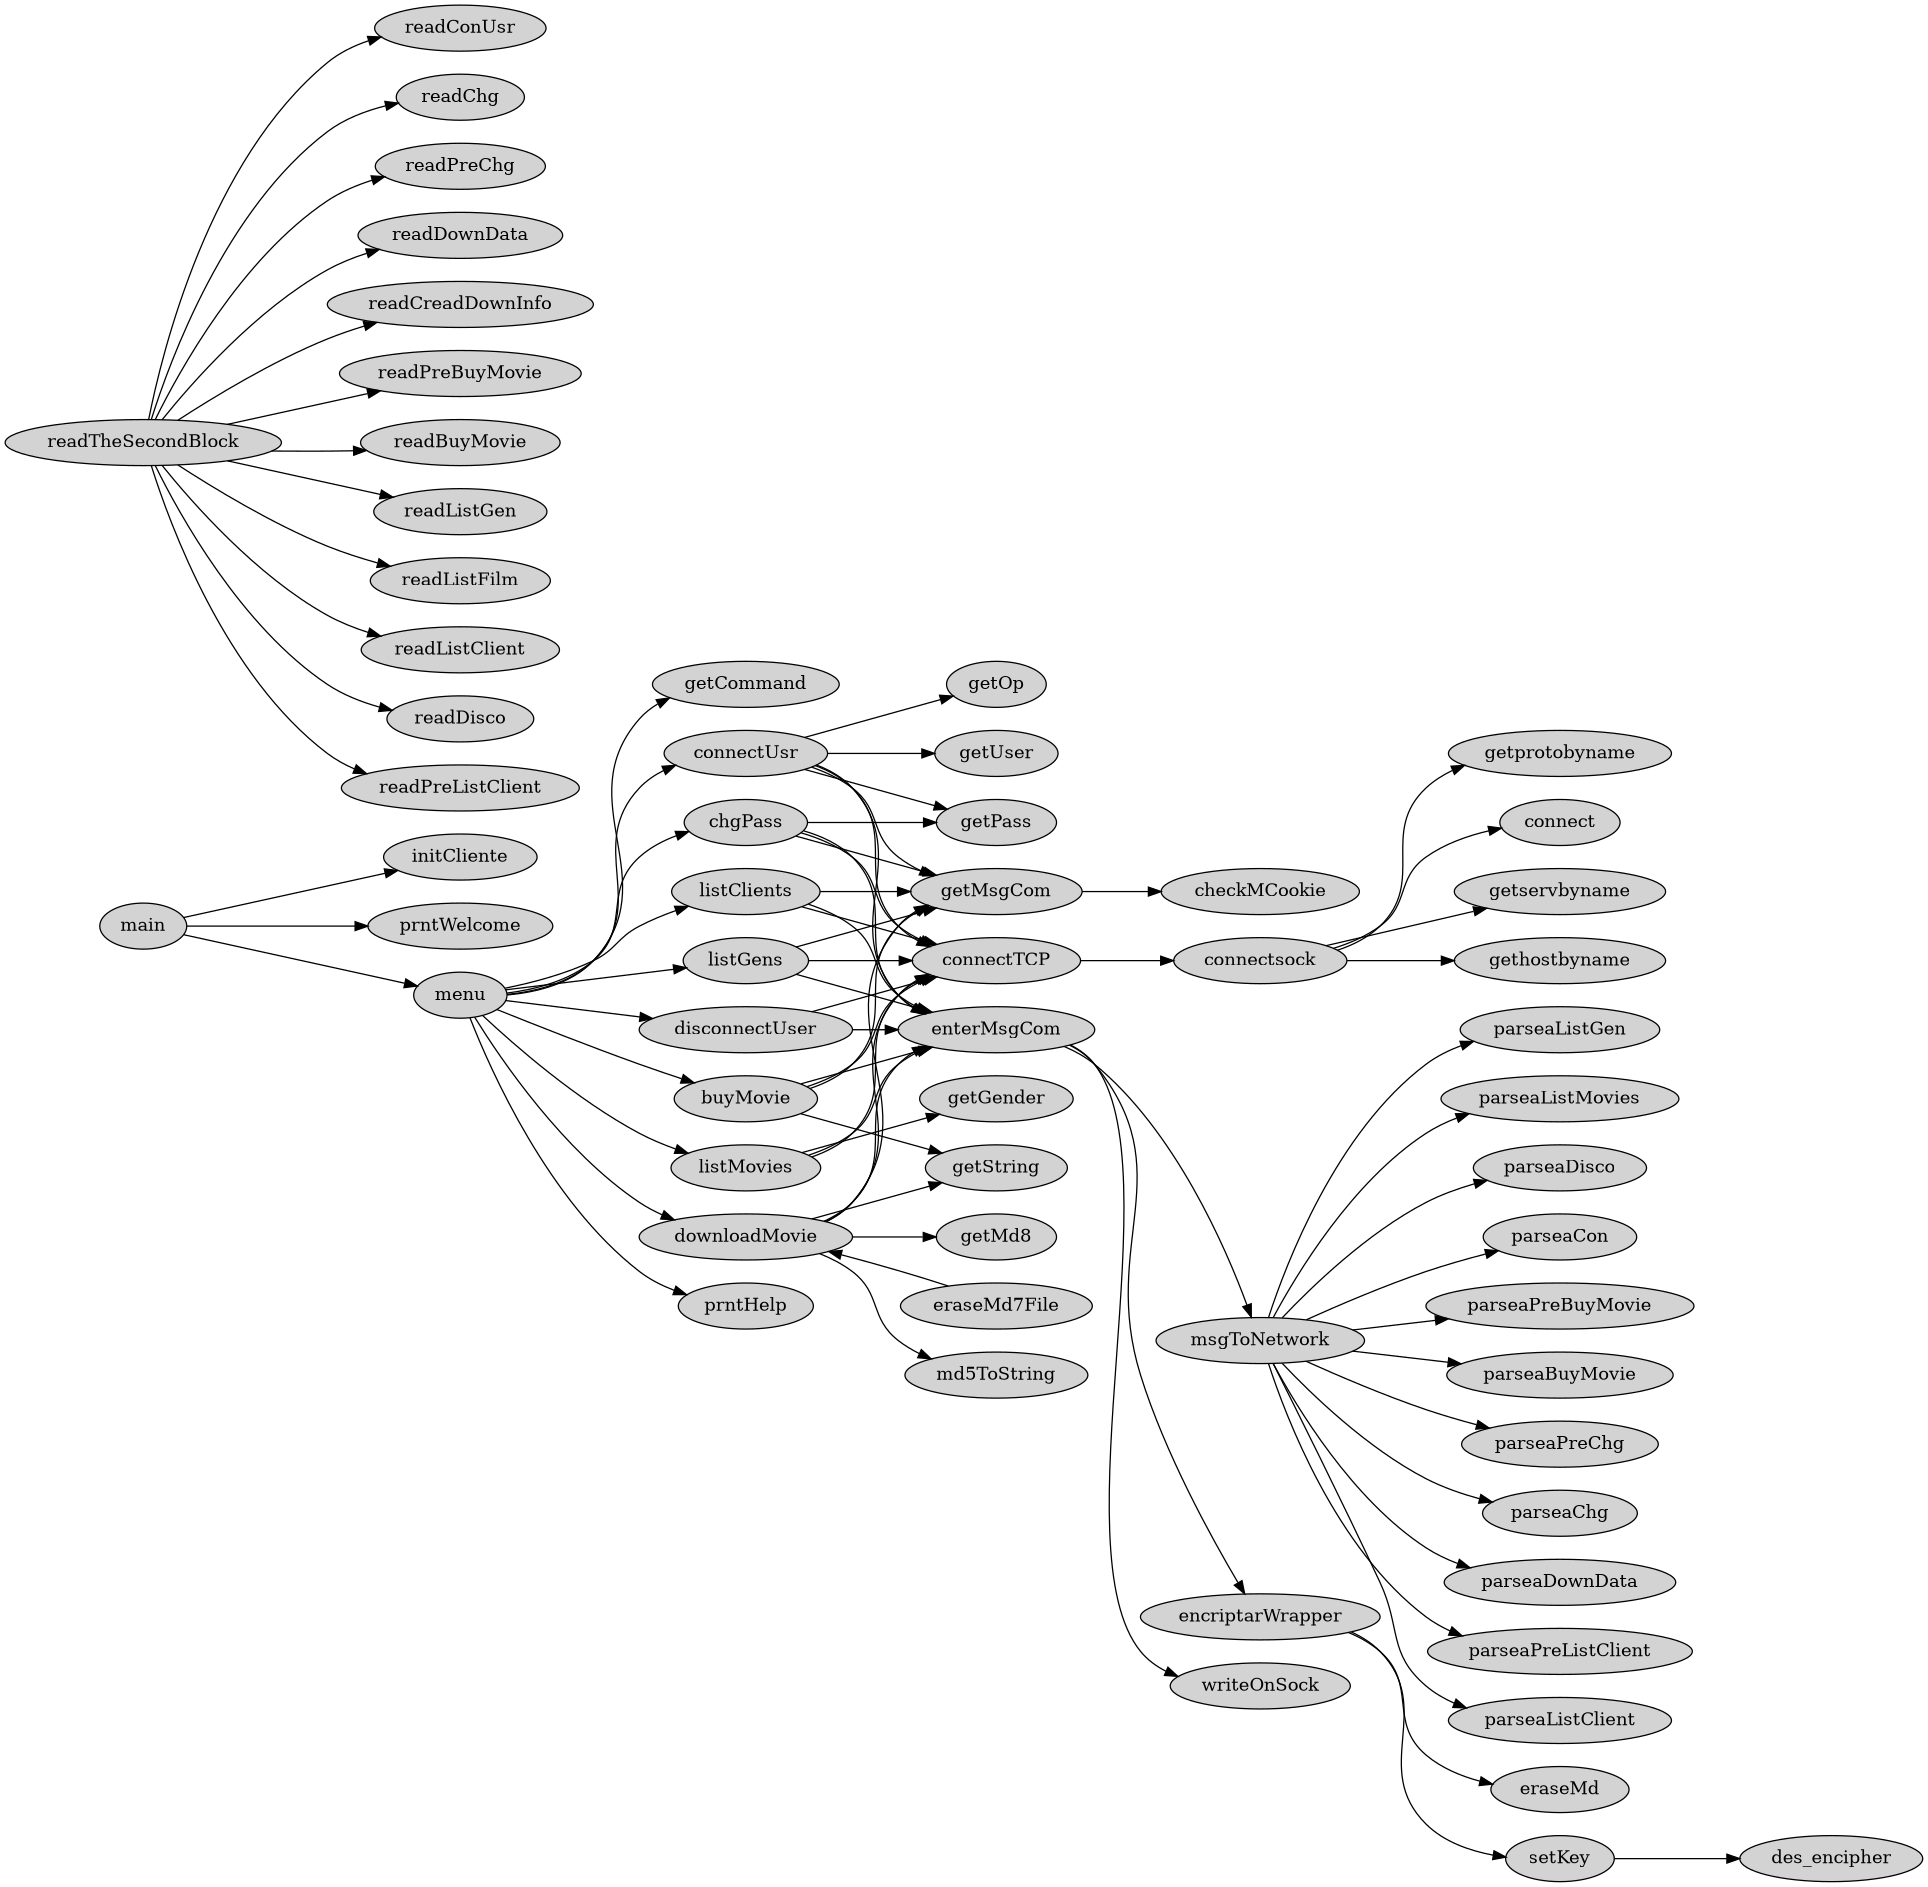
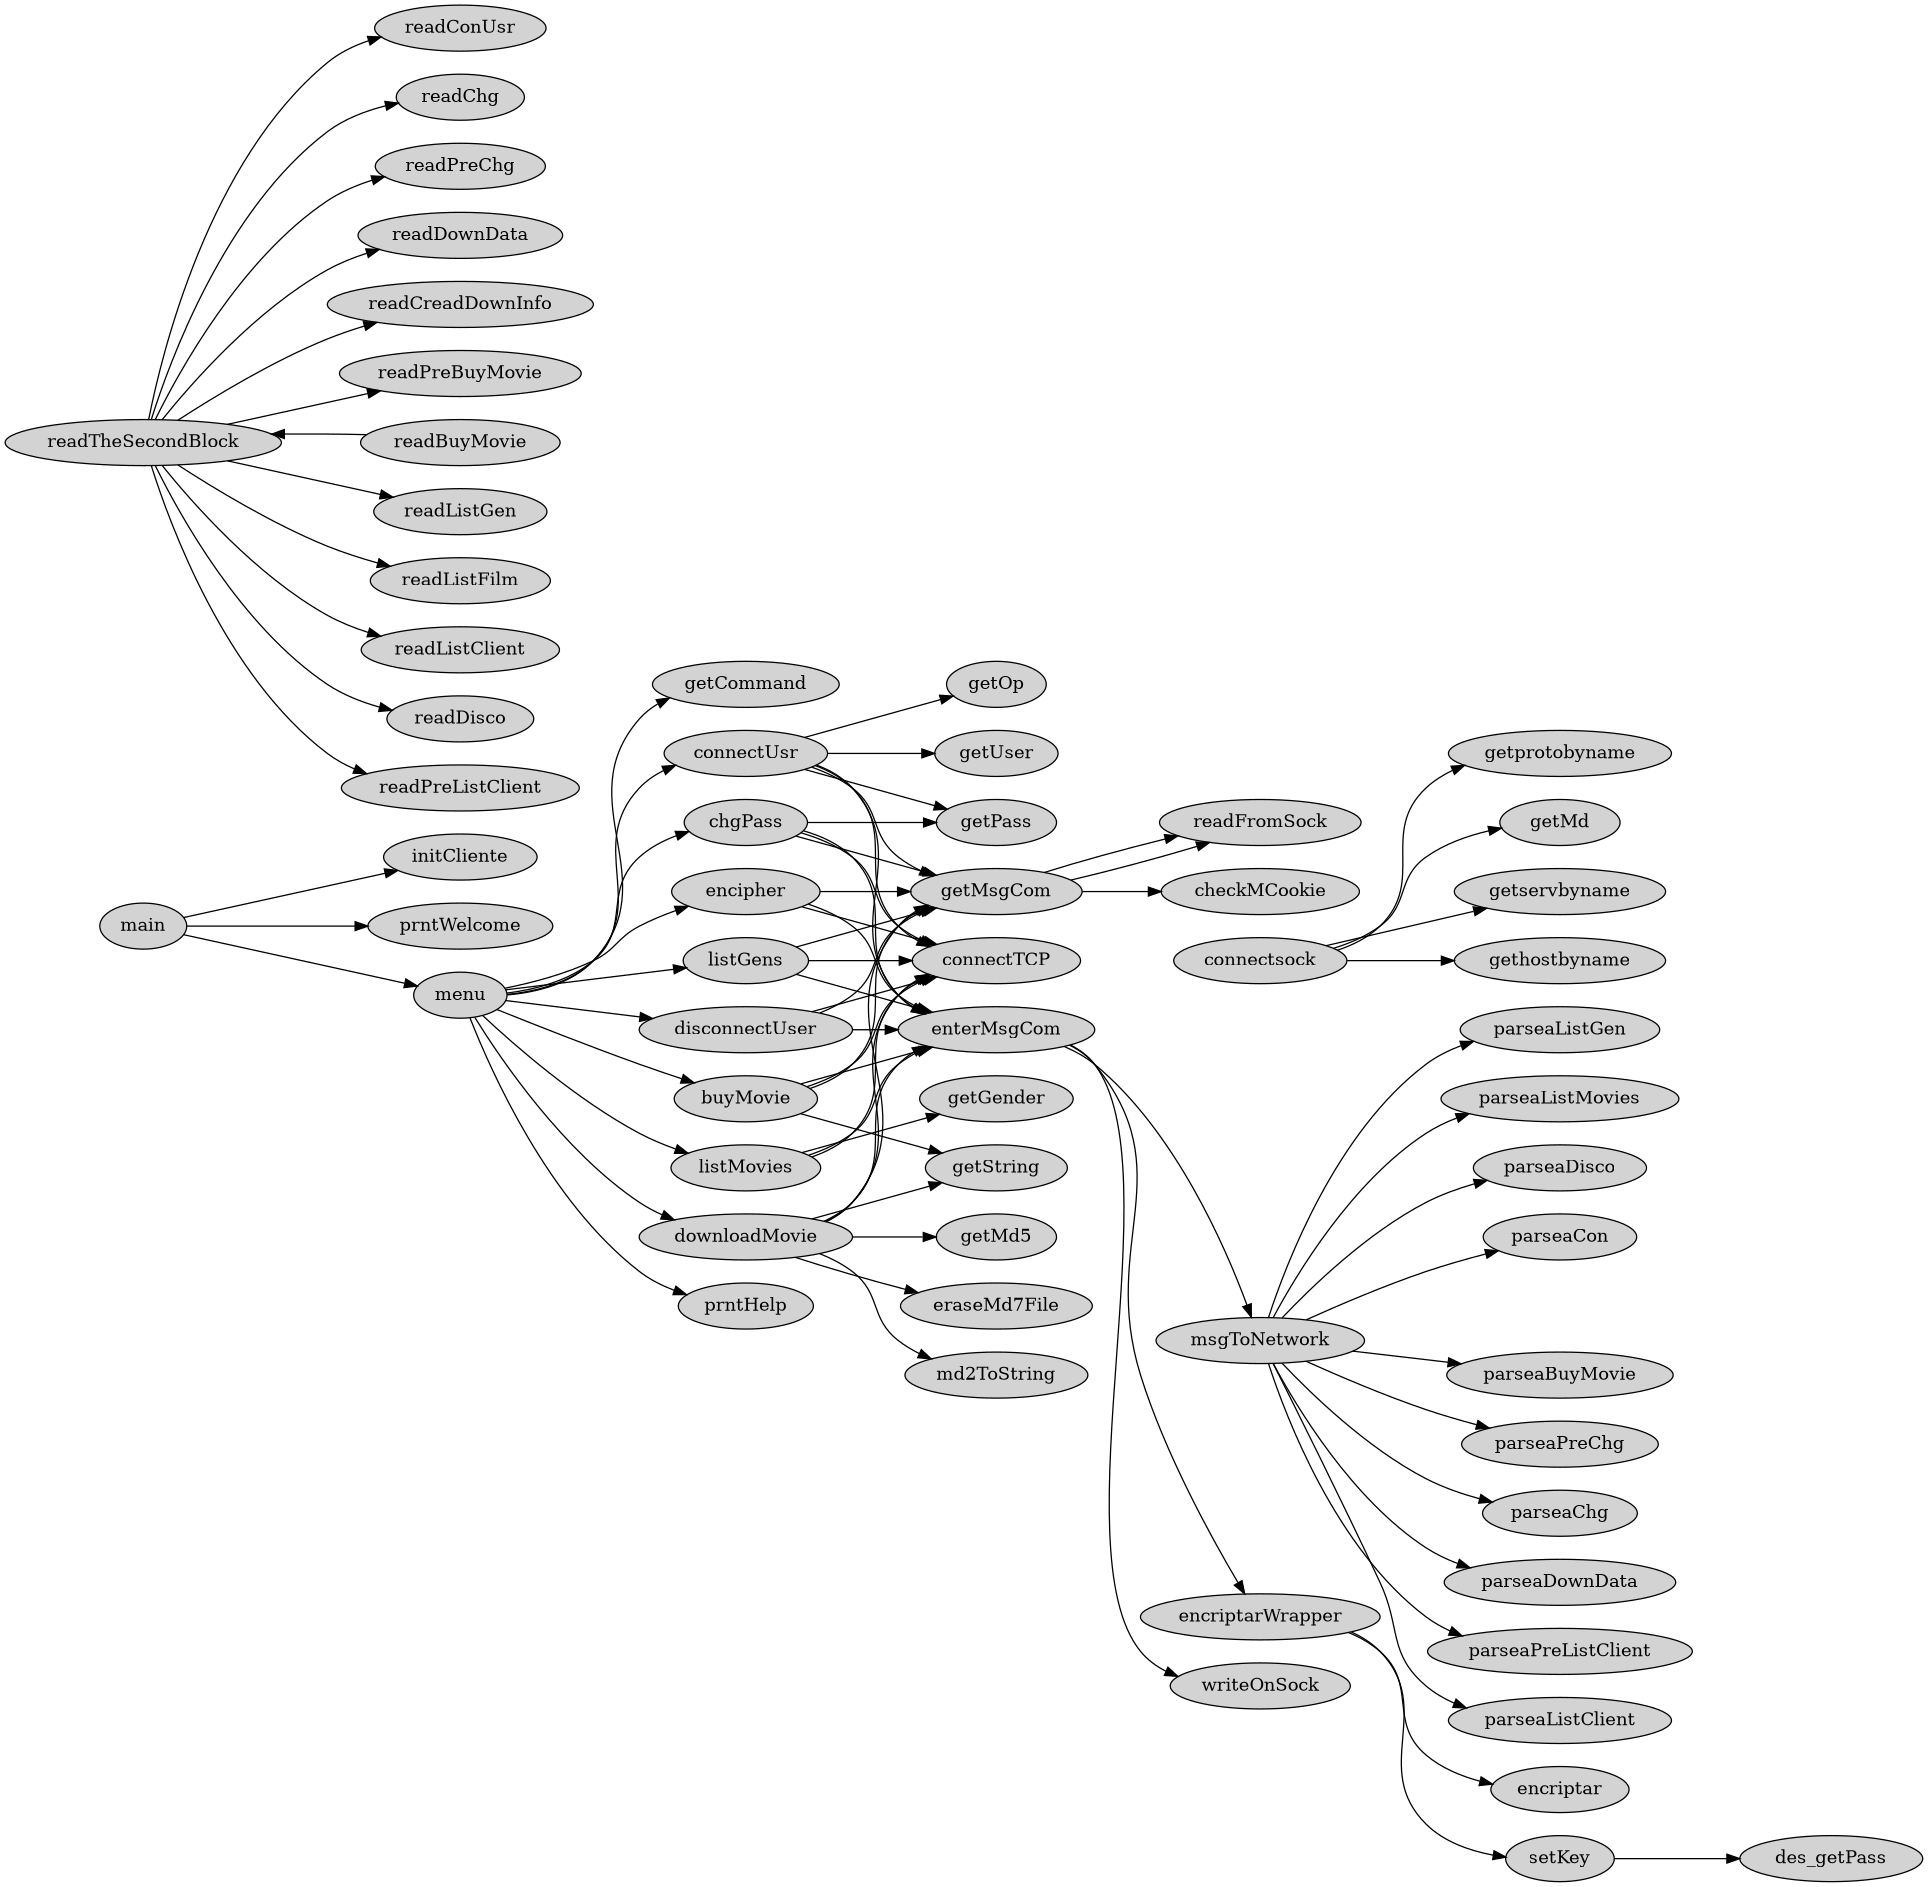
edge "readTheSecondBlock" -> "readBuyMovie": reversed
node "readFromSock": added
node "connect": label "connect" -> "getMd"
node "listClients": label "listClients" -> "encipher"
edge "connectTCP" -> "connectsock": removed
edge "disconnectUser" -> "getMsgCom": added
node "getMd8": label "getMd8" -> "getMd5"
edge "eraseMd7File" -> "downloadMovie": reversed
node "parseaPreBuyMovie": removed
node "md5ToString": label "md5ToString" -> "md2ToString"
node "eraseMd": label "eraseMd" -> "encriptar"
node "des_encipher": label "des_encipher" -> "des_getPass"
